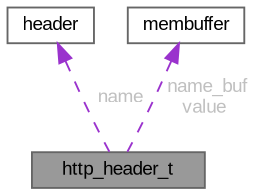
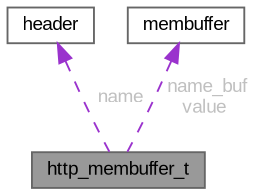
node "http_header_t": label "http_header_t" -> "http_membuffer_t"
